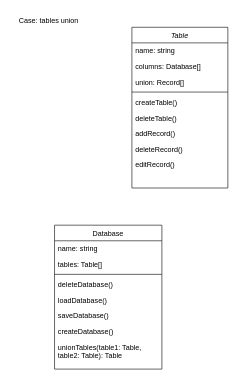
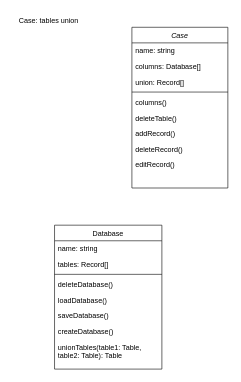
node "Table": label "Table" -> "Case"
node "createTable()": label "createTable()" -> "columns()"
node "tables: Table[]": label "tables: Table[]" -> "tables: Record[]"
